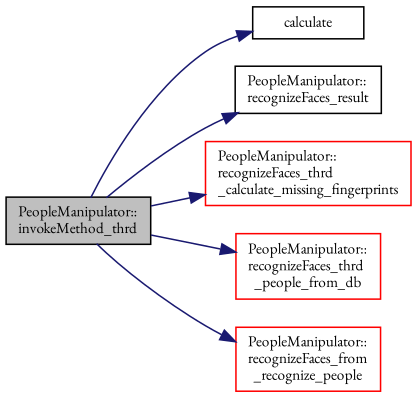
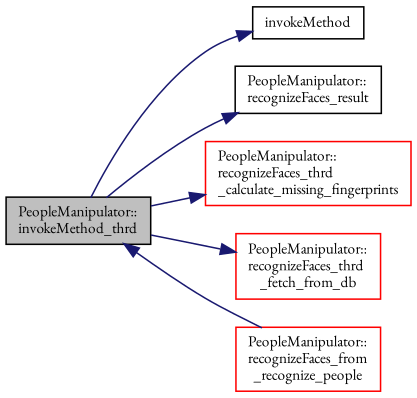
node "calculate": label "calculate" -> "invokeMethod"
node "PeopleManipulator:: recognizeFaces_thrd _people_from_db": label "PeopleManipulator:: recognizeFaces_thrd _people_from_db" -> "PeopleManipulator:: recognizeFaces_thrd _fetch_from_db"
edge "PeopleManipulator:: invokeMethod_thrd" -> "PeopleManipulator:: recognizeFaces_from _recognize_people": reversed
